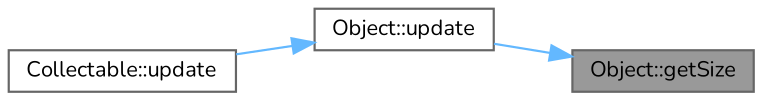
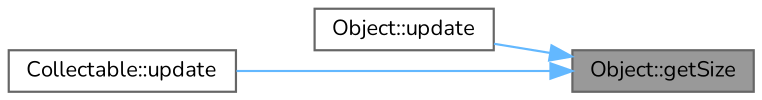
edge "Collectable::update" -> "Object::update": now "Collectable::update" -> "Object::getSize"
